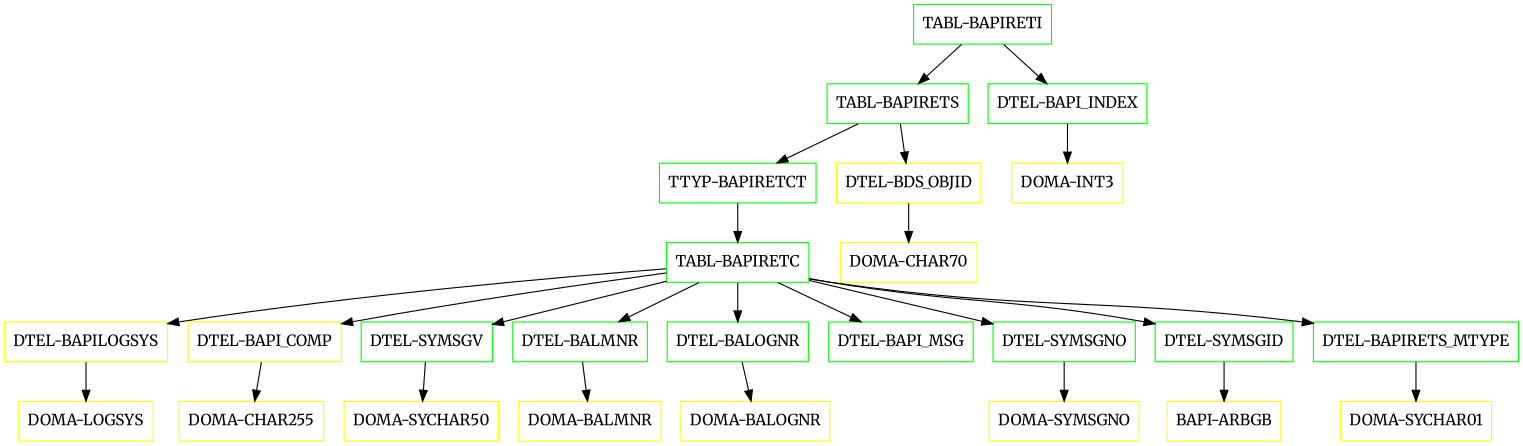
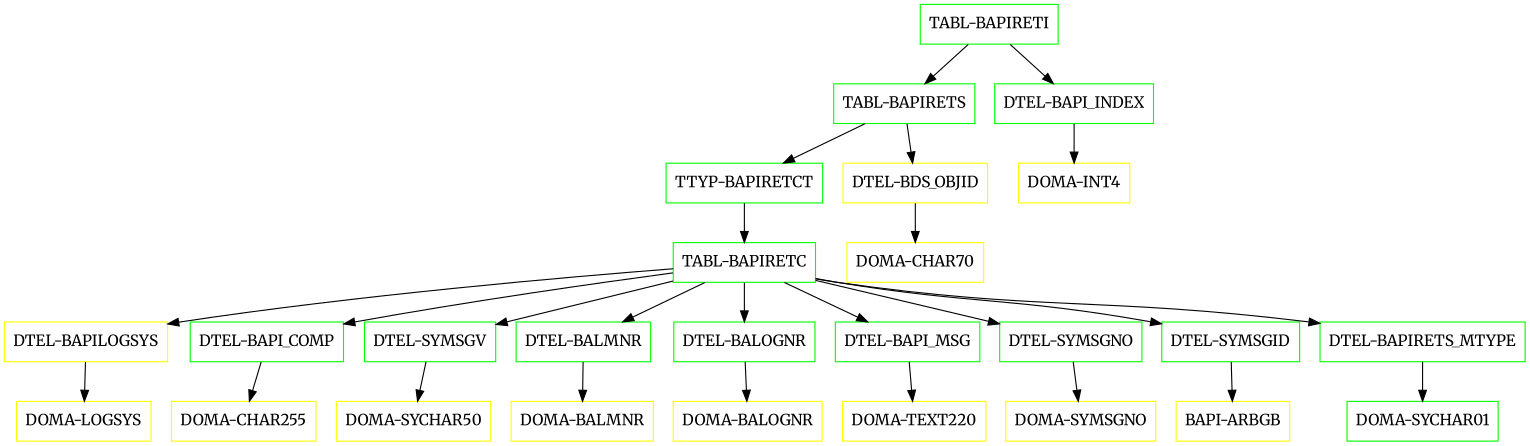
node "DOMA-INT3": label "DOMA-INT3" -> "DOMA-INT4"
node "DTEL-BAPI_COMP": color yellow -> green
node "DOMA-TEXT220": added
node "DOMA-SYCHAR01": color yellow -> green
